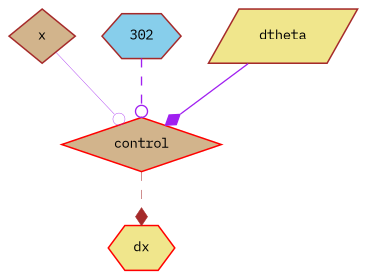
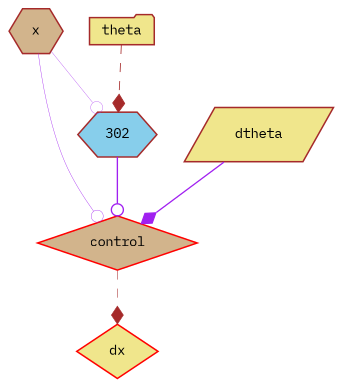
node "theta": added
node "x": shape diamond -> hexagon
edge "x" -> "302": added
edge "302" -> "control": style dashed -> solid
node "dx": shape hexagon -> diamond
